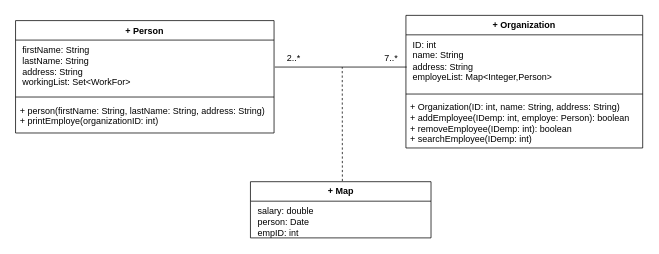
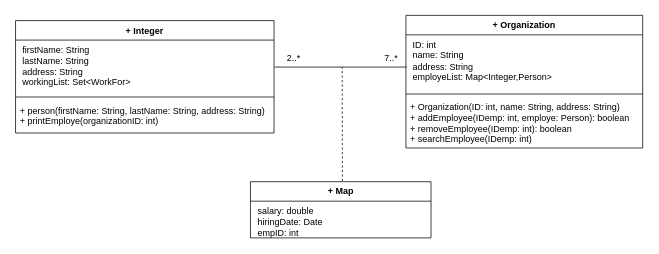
node "+ Person": label "+ Person" -> "+ Integer"
node "salary: double person: Date empID: int": label "salary: double person: Date empID: int" -> "salary: double hiringDate: Date empID: int"
